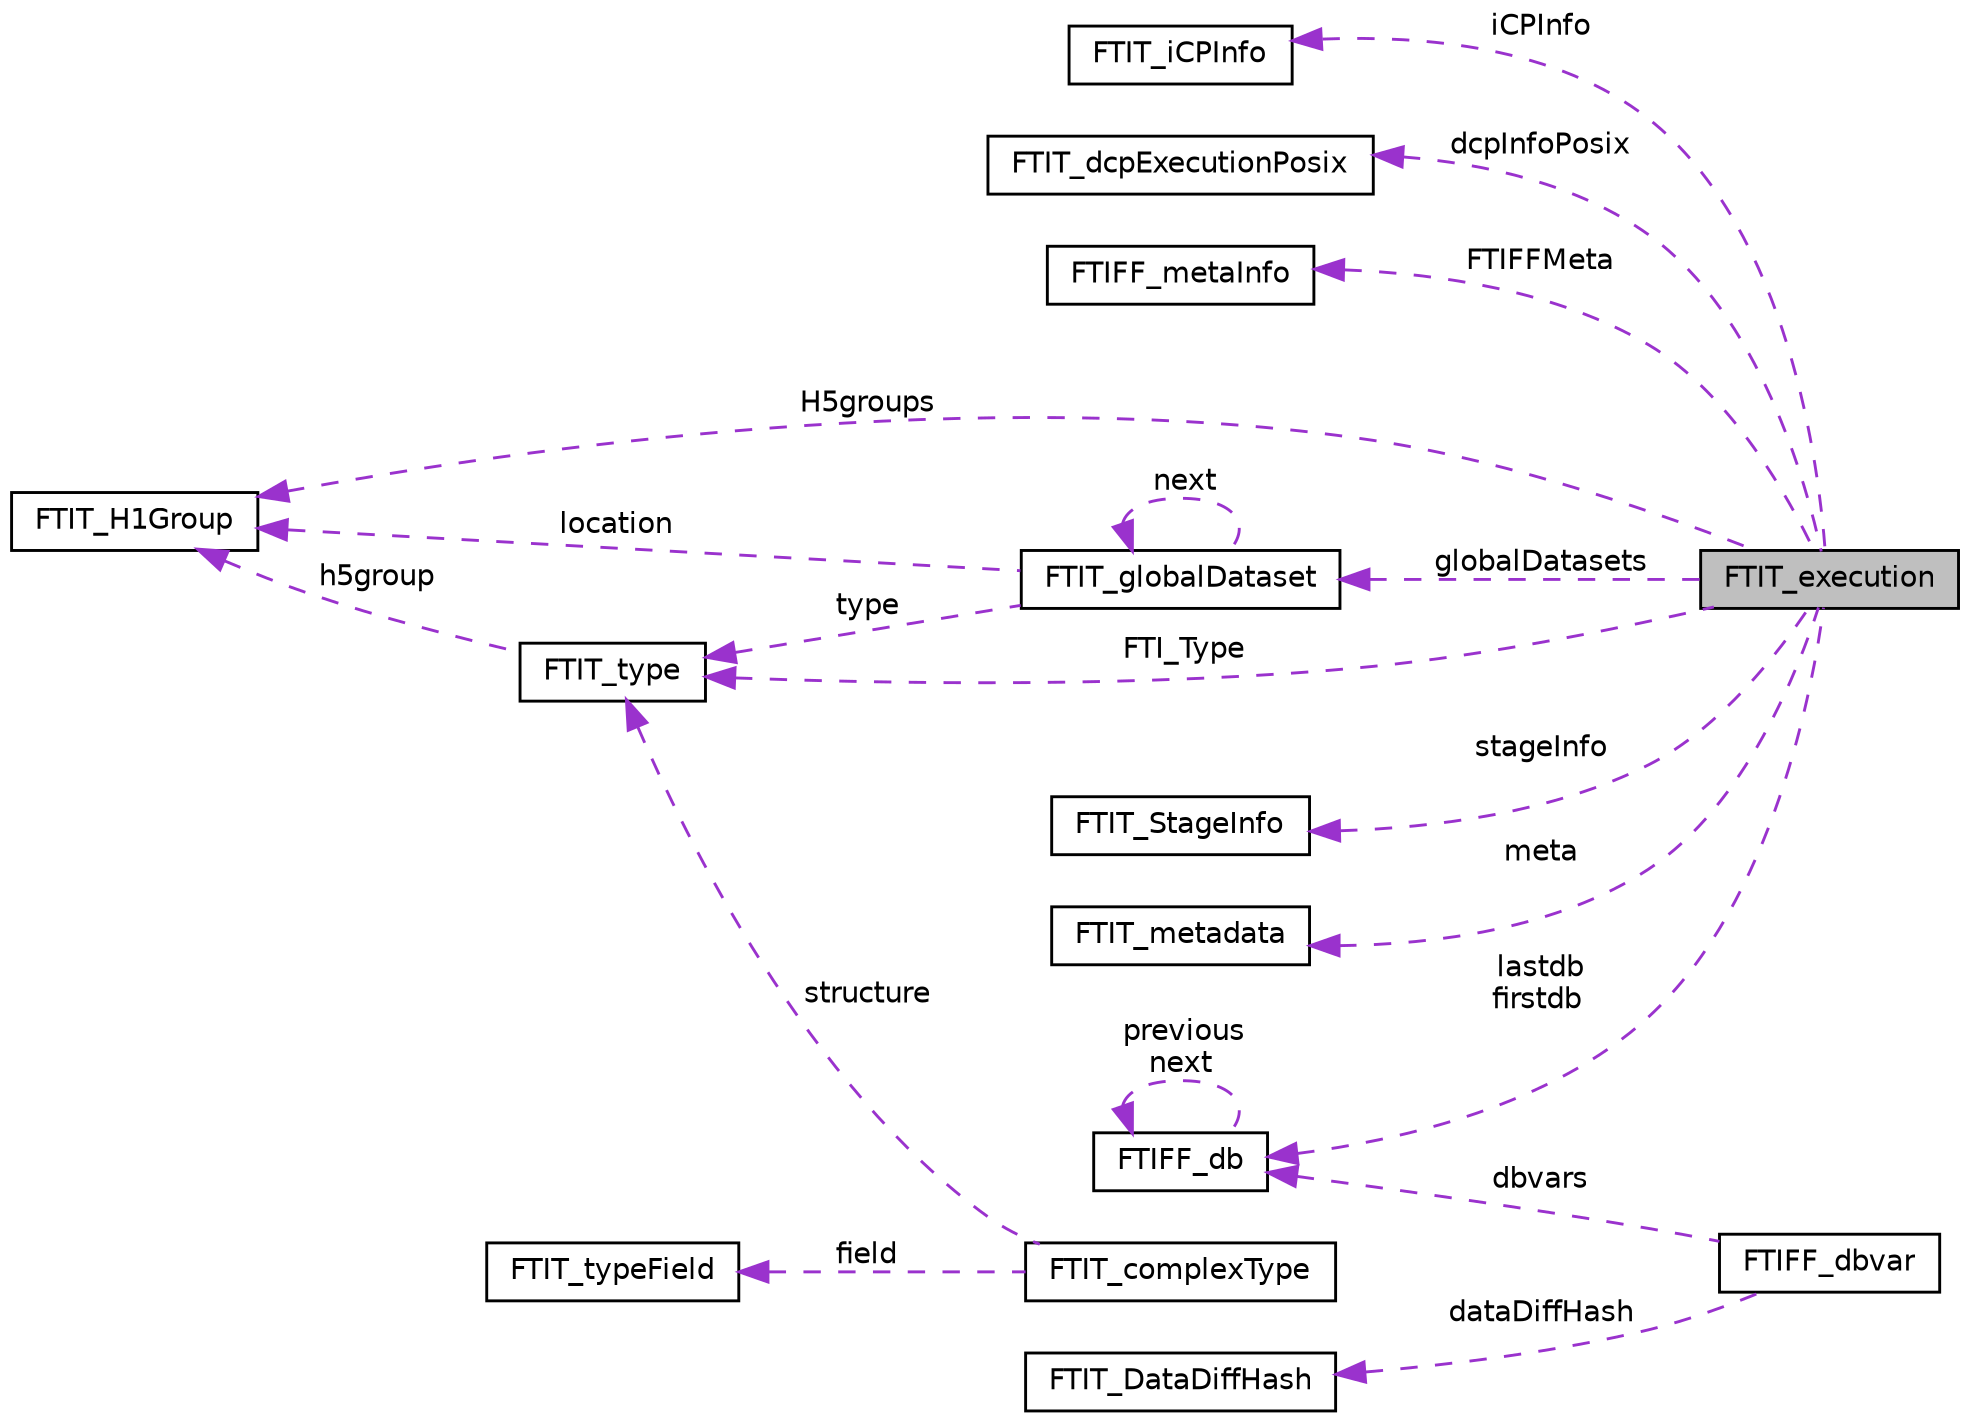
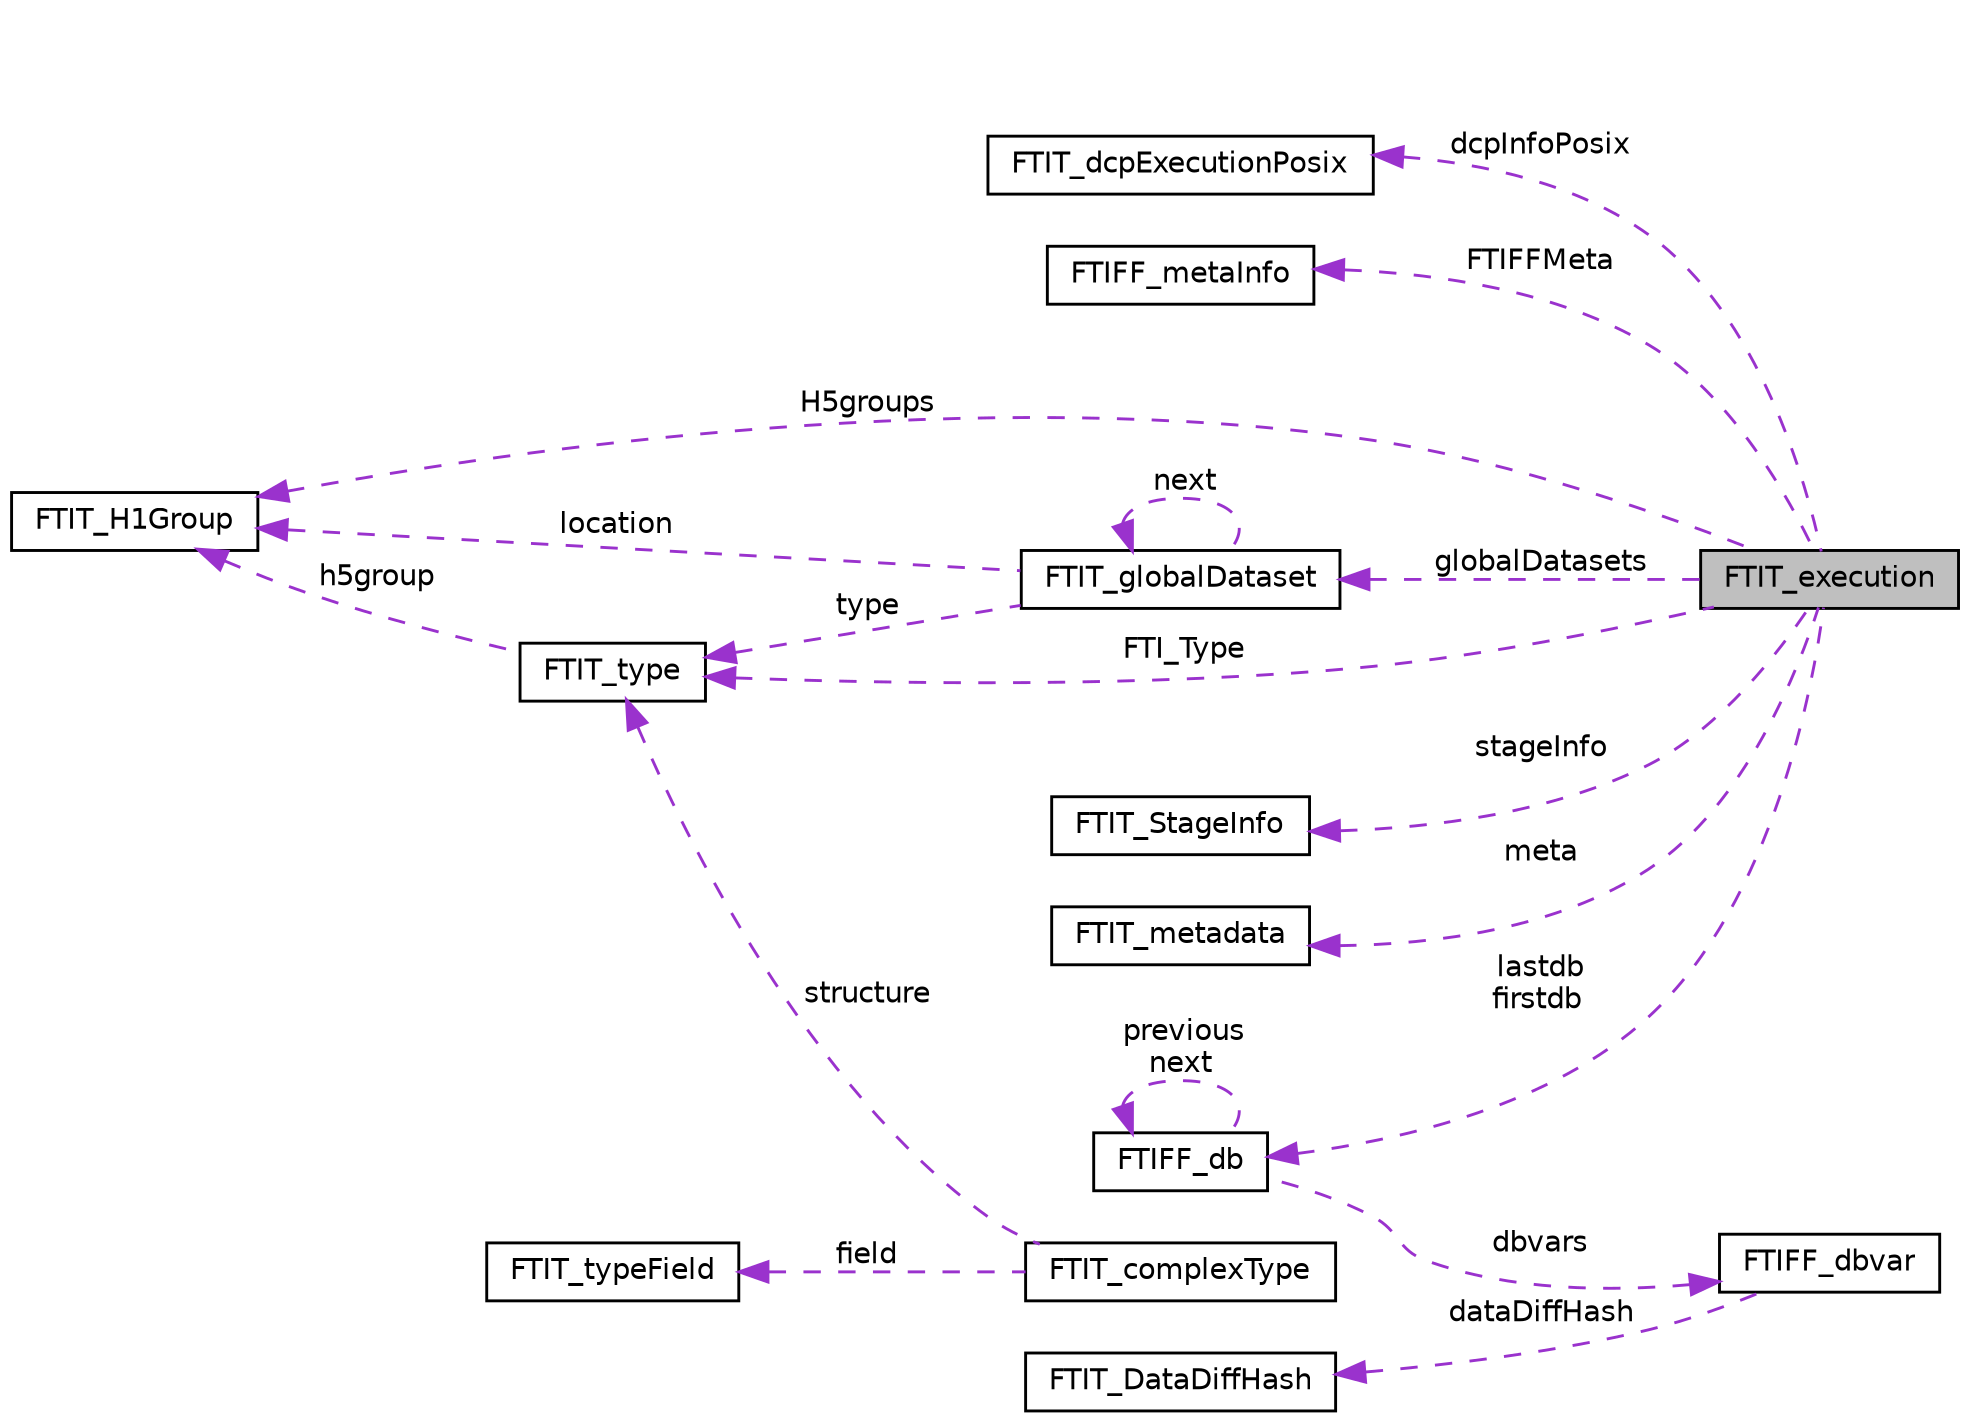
node "FTIT_iCPInfo": removed
edge "FTIFF_dbvar" -> "FTIFF_db": reversed
